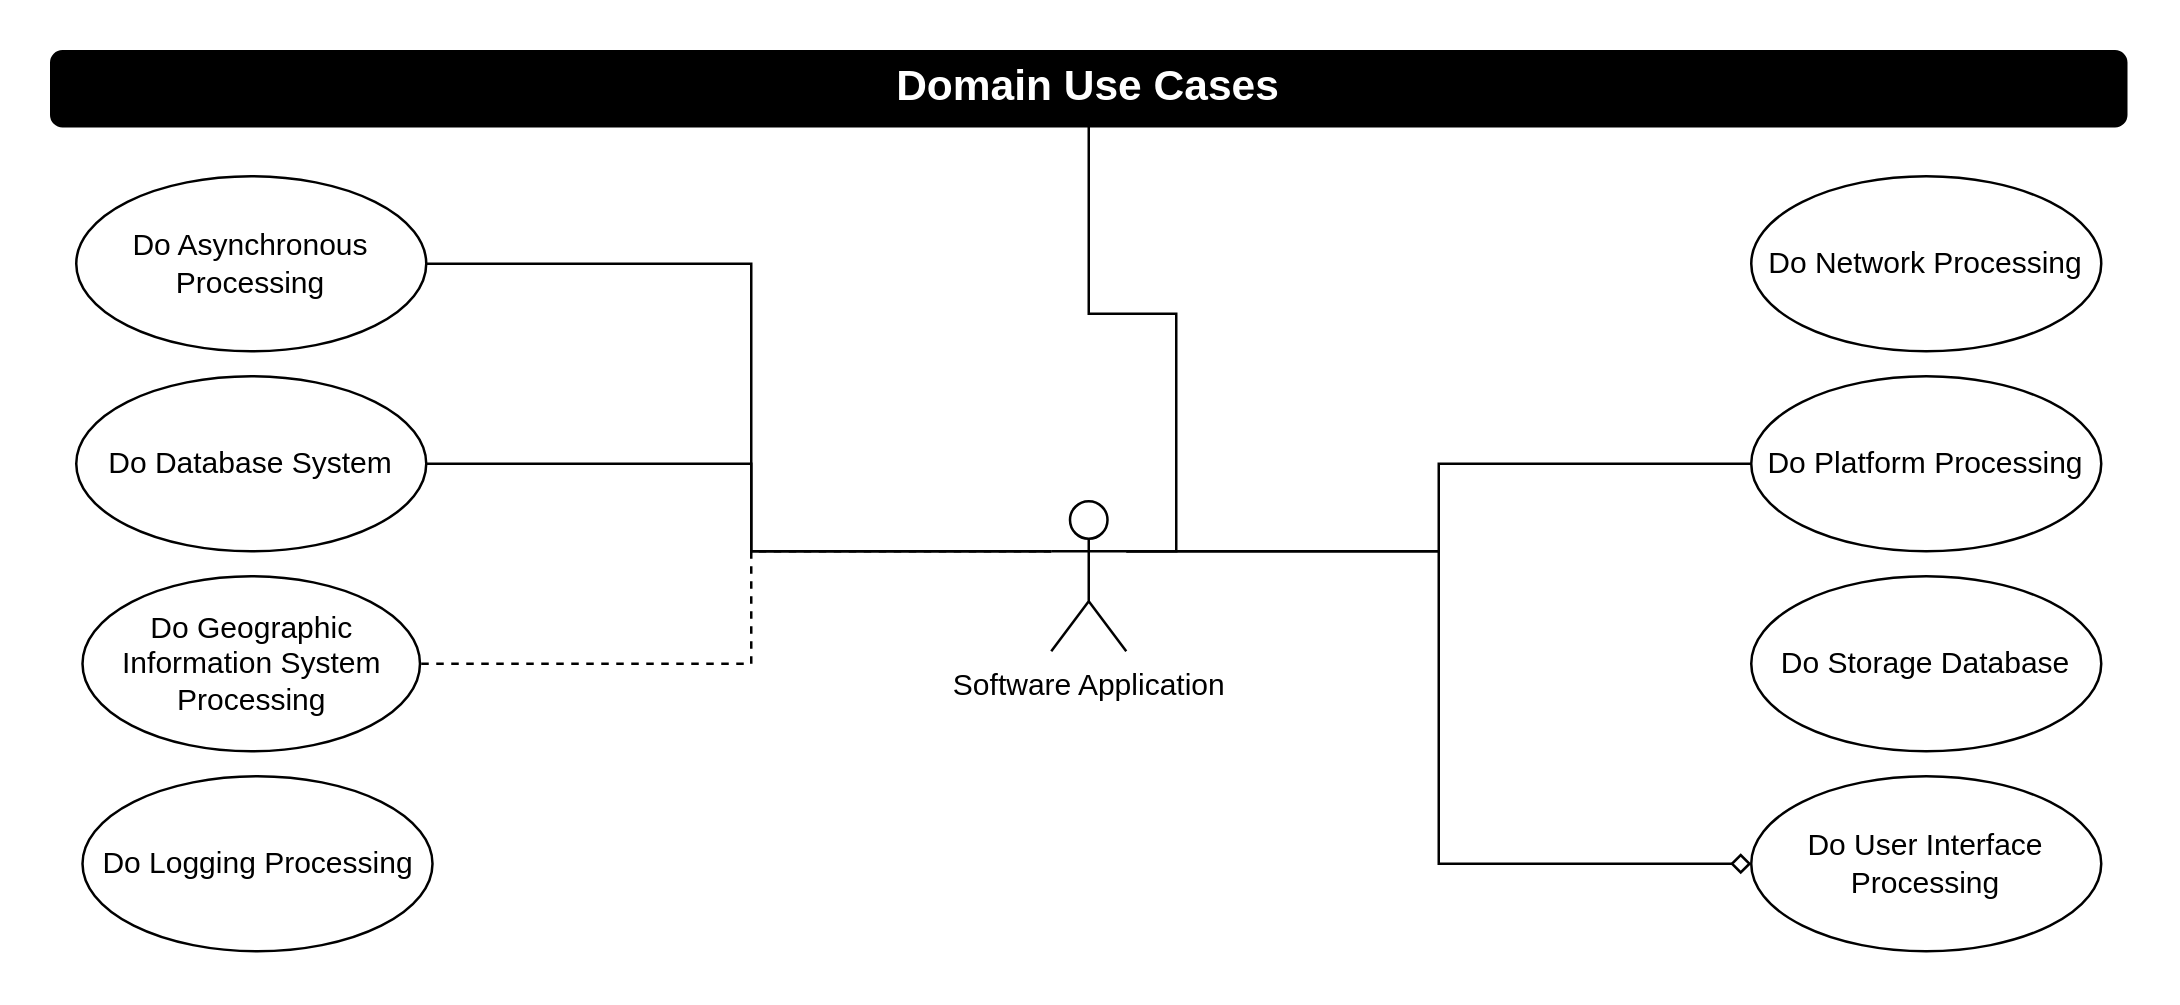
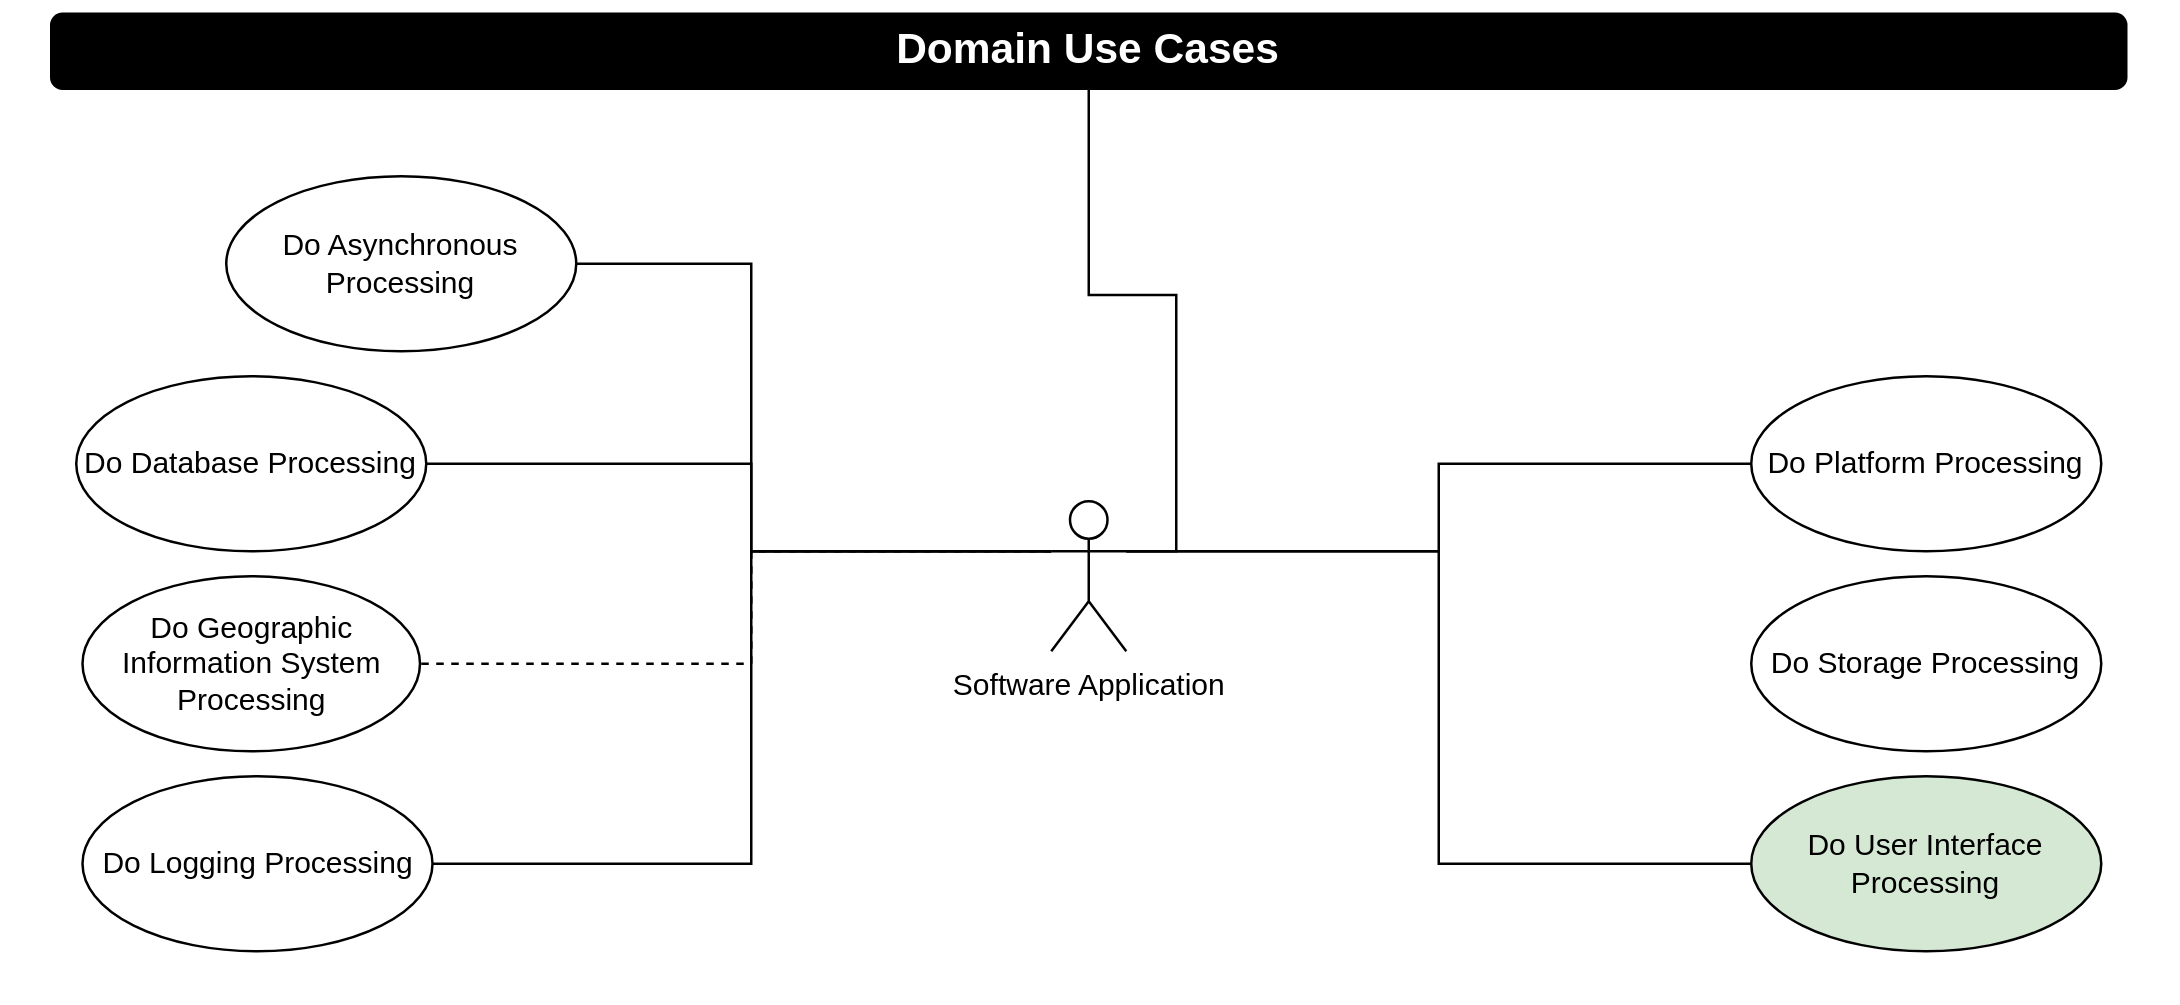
node "Domain Use Cases": moved (1089, 89) -> (1089, 51)
node "Do Asynchronous Processing": moved (251, 264) -> (401, 264)
node "Do Network Processing": removed
node "Do Database System": label "Do Database System" -> "Do Database Processing"
node "Do Storage Database": label "Do Storage Database" -> "Do Storage Processing"
edge "Software Application" -- "Do Logging Processing": added
edge "Software Application" -> "Do User Interface Processing": arrowhead diamond -> none
node "Do User Interface Processing": fillcolor #ffffff -> #d5e8d4
